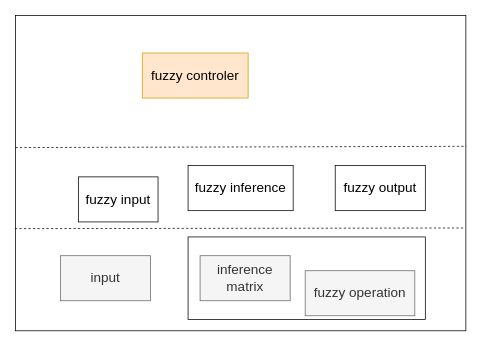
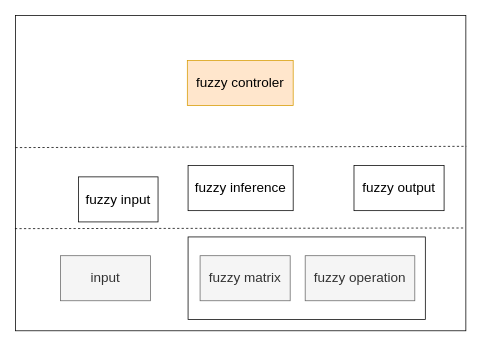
node "fuzzy controler": moved (195, 75) -> (240, 83)
node "fuzzy output": moved (380, 188) -> (399, 188)
node "inference matrix": label "inference matrix" -> "fuzzy matrix"
node "fuzzy operation": moved (360, 293) -> (360, 278)
